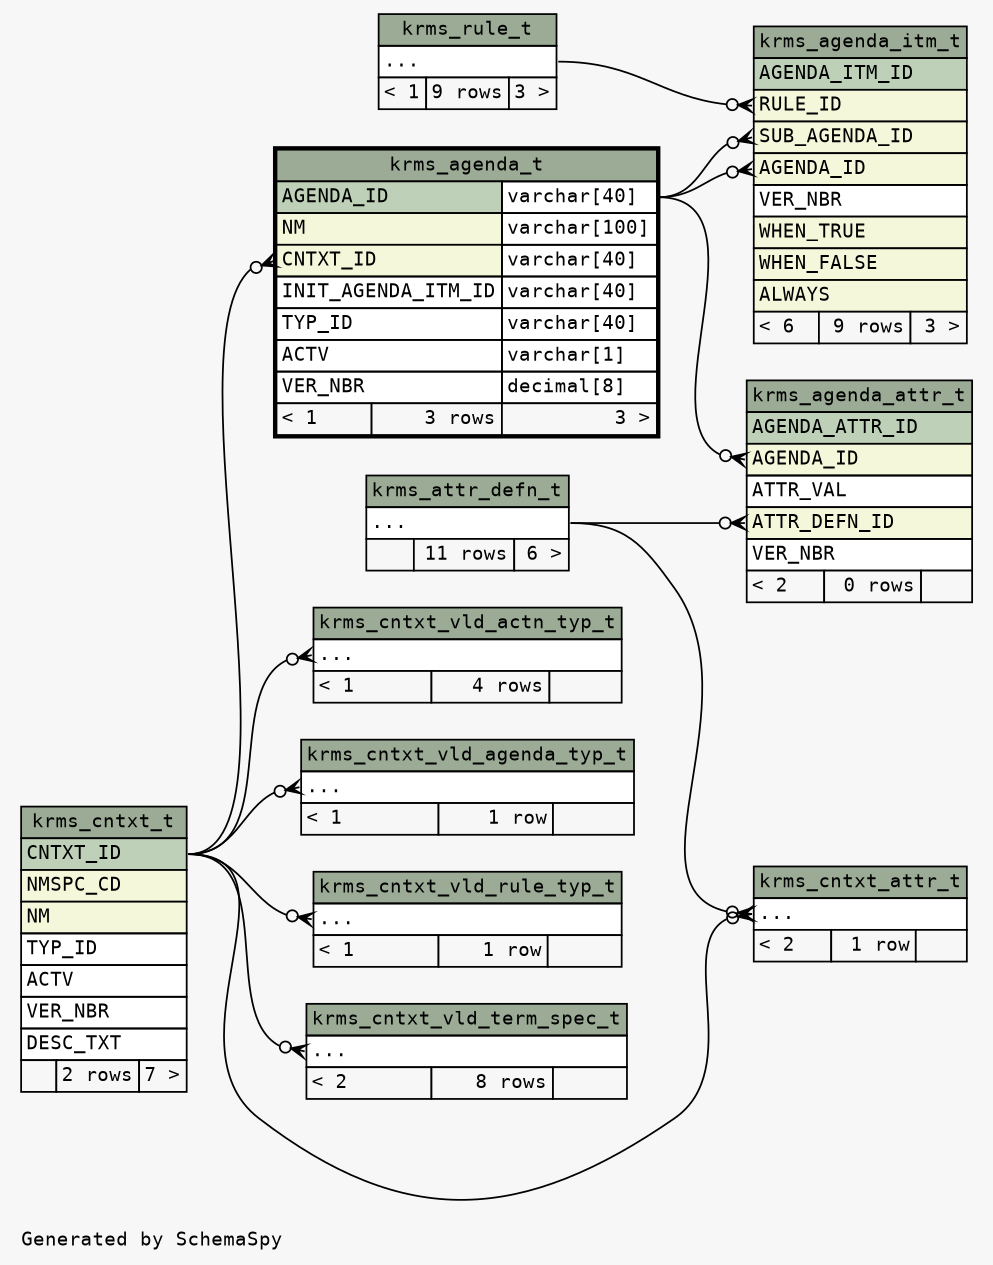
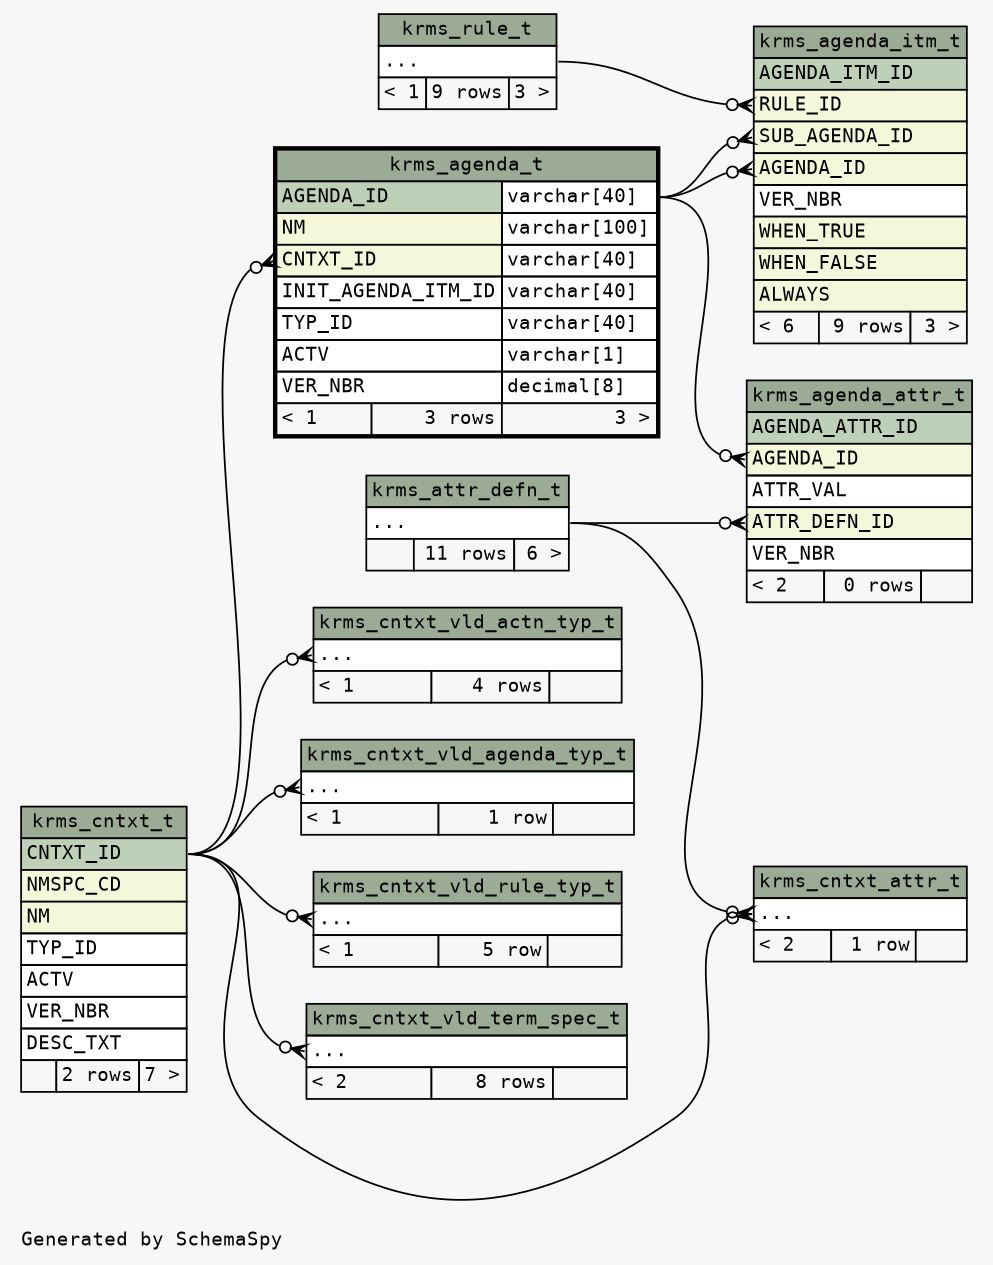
node "krms_cntxt_vld_rule_typ_t": text "1 row" -> "5 row"
